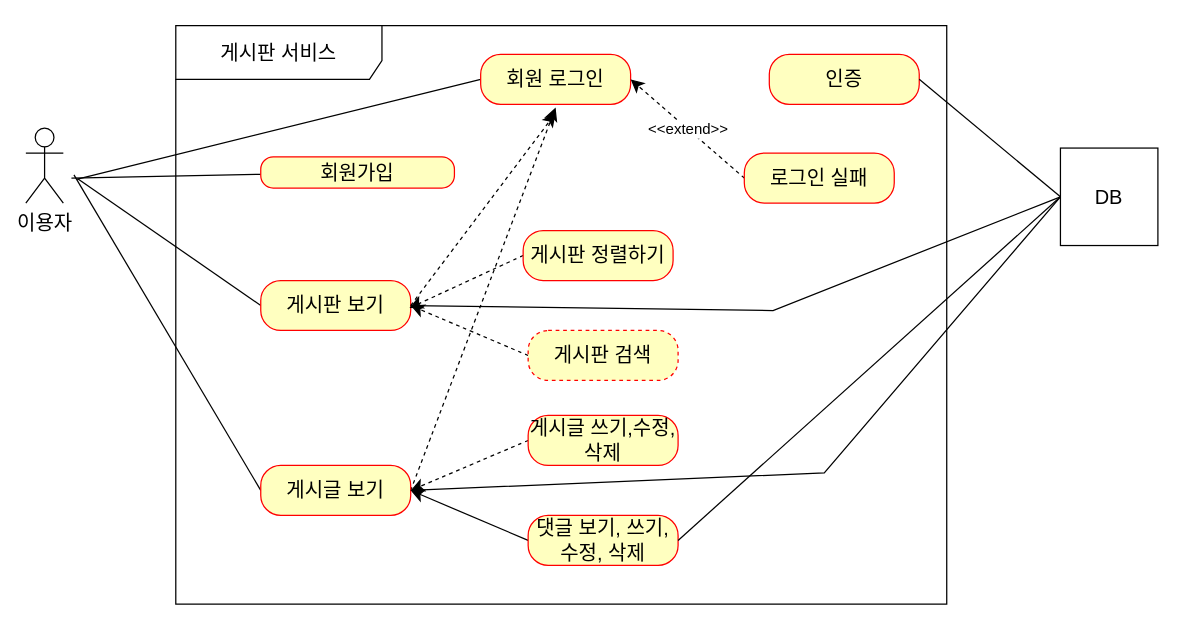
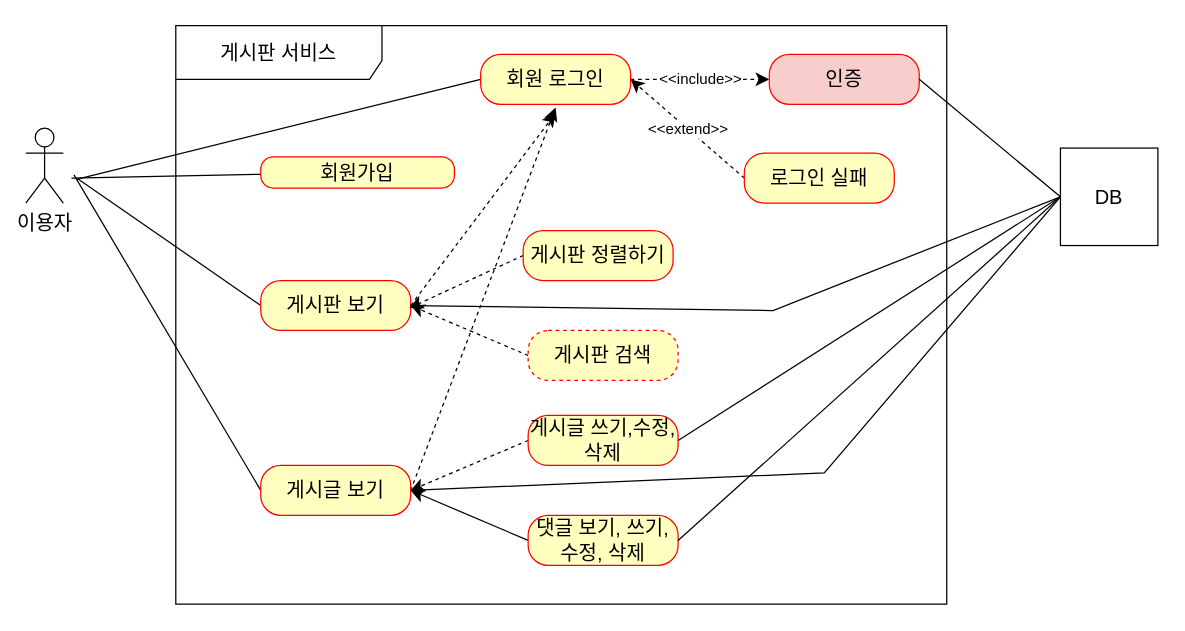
edge "회원 로그인" -> "인증": added, label "<<include>>"
node "인증": fillcolor #ffffc0 -> #f8cecc
edge "DB" -- "게시글 쓰기,수정,삭제": added
